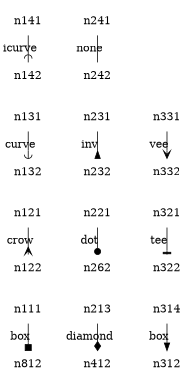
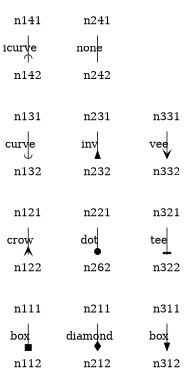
node "n213": label "n213" -> "n211"
node "n314": label "n314" -> "n311"
node "n812": label "n812" -> "n112"
node "n412": label "n412" -> "n212"
